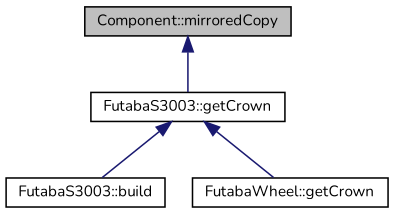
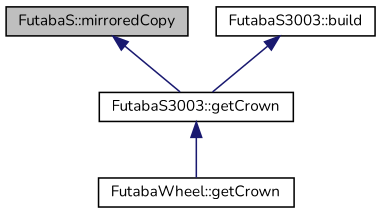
node "Component::mirroredCopy": label "Component::mirroredCopy" -> "FutabaS::mirroredCopy"
edge "FutabaS3003::build" -> "FutabaS3003::getCrown": reversed
